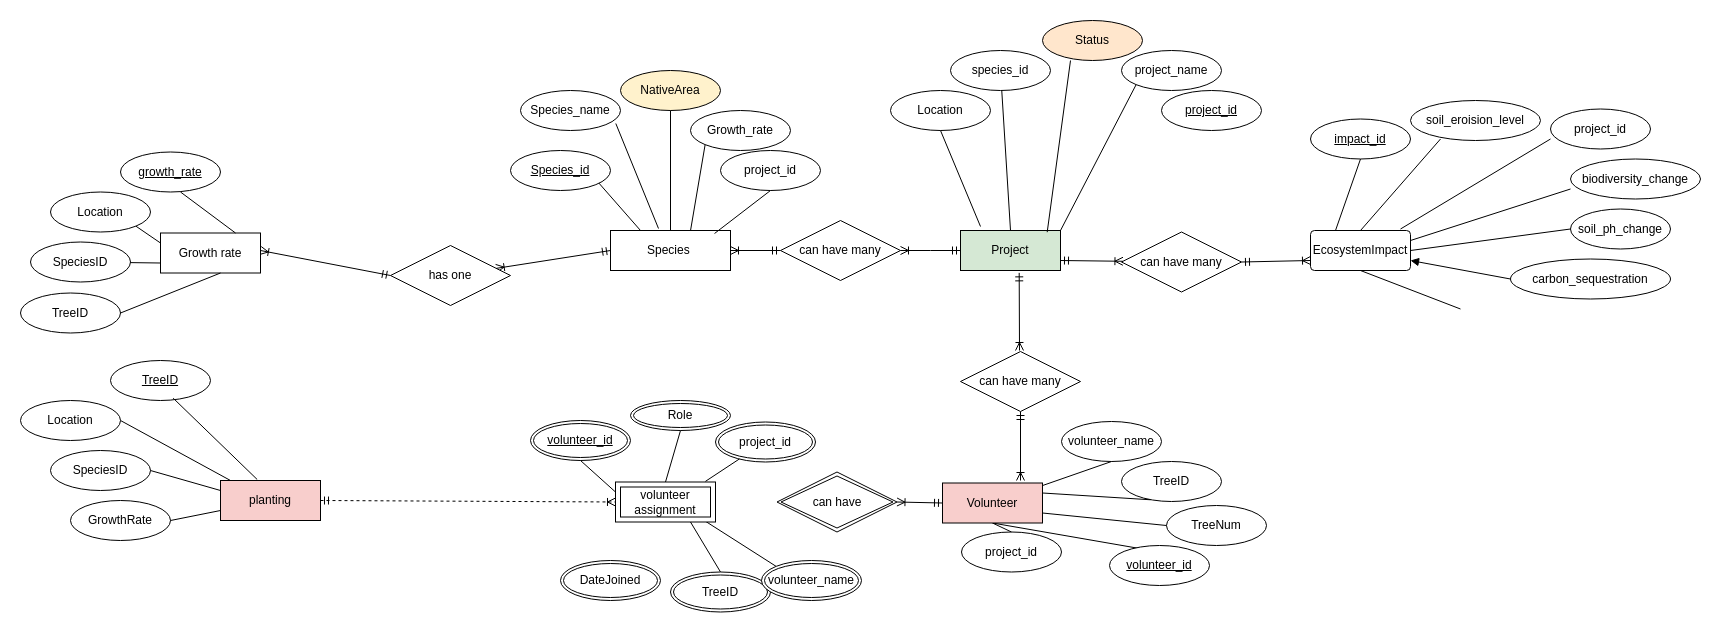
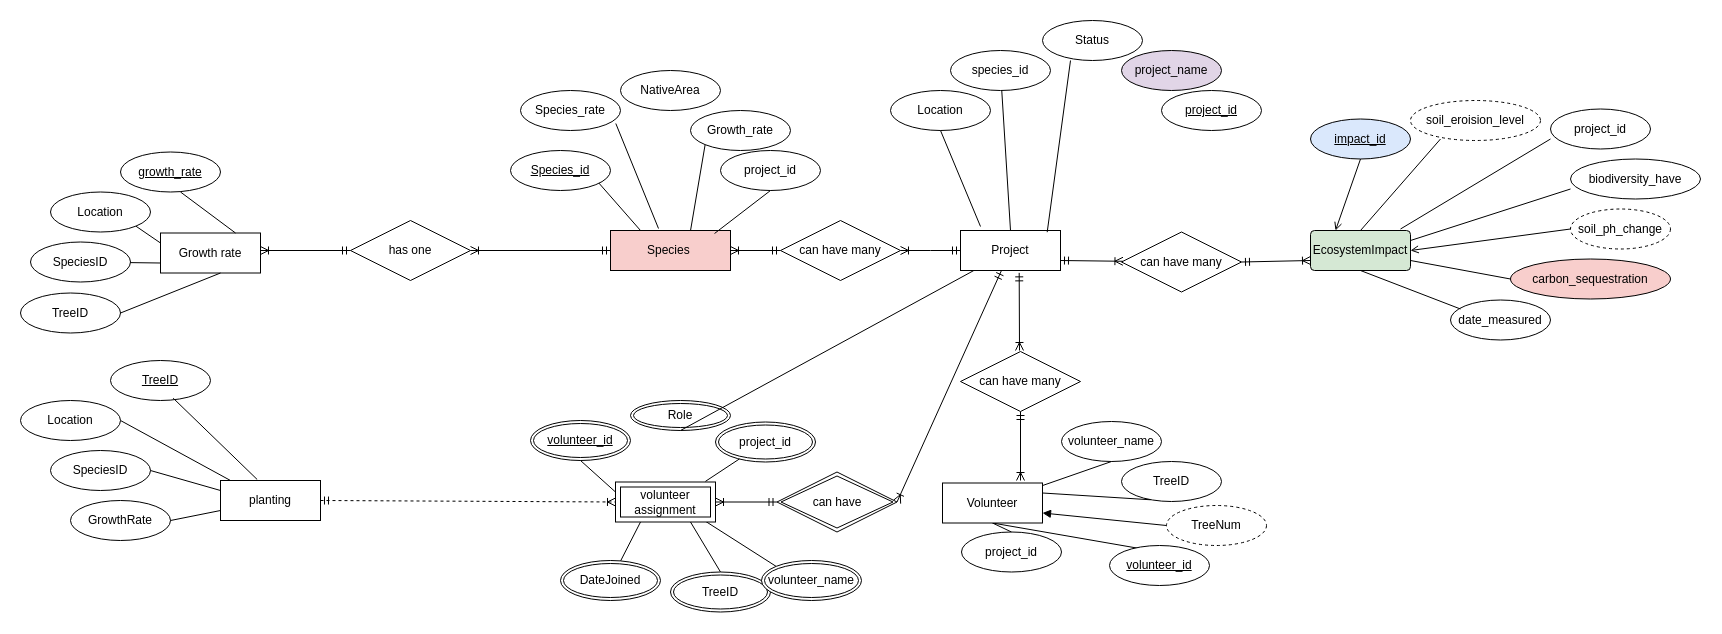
node "Status": fillcolor #ffe6cc -> #ffffff
node "project_name": fillcolor #ffffff -> #e1d5e7
node "NativeArea": fillcolor #fff2cc -> #ffffff
node "Species_name": label "Species_name" -> "Species_rate"
node "soil_eroision_level": style solid -> dashed
node "impact_id": fillcolor #ffffff -> #dae8fc
edge "project_name" -- "Project": removed
edge "NativeArea" -- "Species": removed
node "biodiversity_change": label "biodiversity_change" -> "biodiversity_have"
edge "impact_id" -- "EcosystemImpact": arrowhead none -> open
node "soil_ph_change": style solid -> dashed
edge "soil_ph_change" -- "EcosystemImpact": arrowhead none -> open
node "Species": fillcolor #ffffff -> #f8cecc
node "Project": fillcolor #d5e8d4 -> #ffffff
node "EcosystemImpact": fillcolor #ffffff -> #d5e8d4
edge "carbon_sequestration" -> "EcosystemImpact": arrowhead block -> none
node "has one": moved (451, 276) -> (411, 251)
node "carbon_sequestration": fillcolor #ffffff -> #f8cecc
node "date_measured": added
edge "Role" -- "volunteer assignment": now "Role" -- "Project"
node "planting": fillcolor #f8cecc -> #ffffff
edge "volunteer assignment" -- "can have": added
edge "can have" -- "Volunteer": now "can have" -- "Project"
node "Volunteer": fillcolor #f8cecc -> #ffffff
edge "Volunteer" -- "TreeNum": arrowhead none -> block
node "TreeNum": style solid -> dashed
edge "volunteer assignment" -- "DateJoined": added
